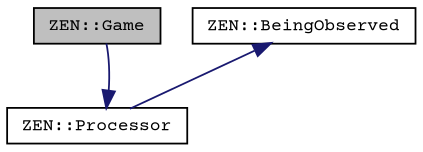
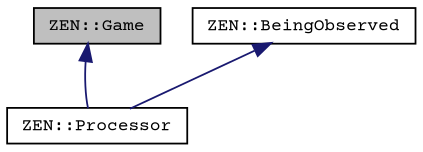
edge "ZEN::Game" -> "ZEN::Processor": reversed
